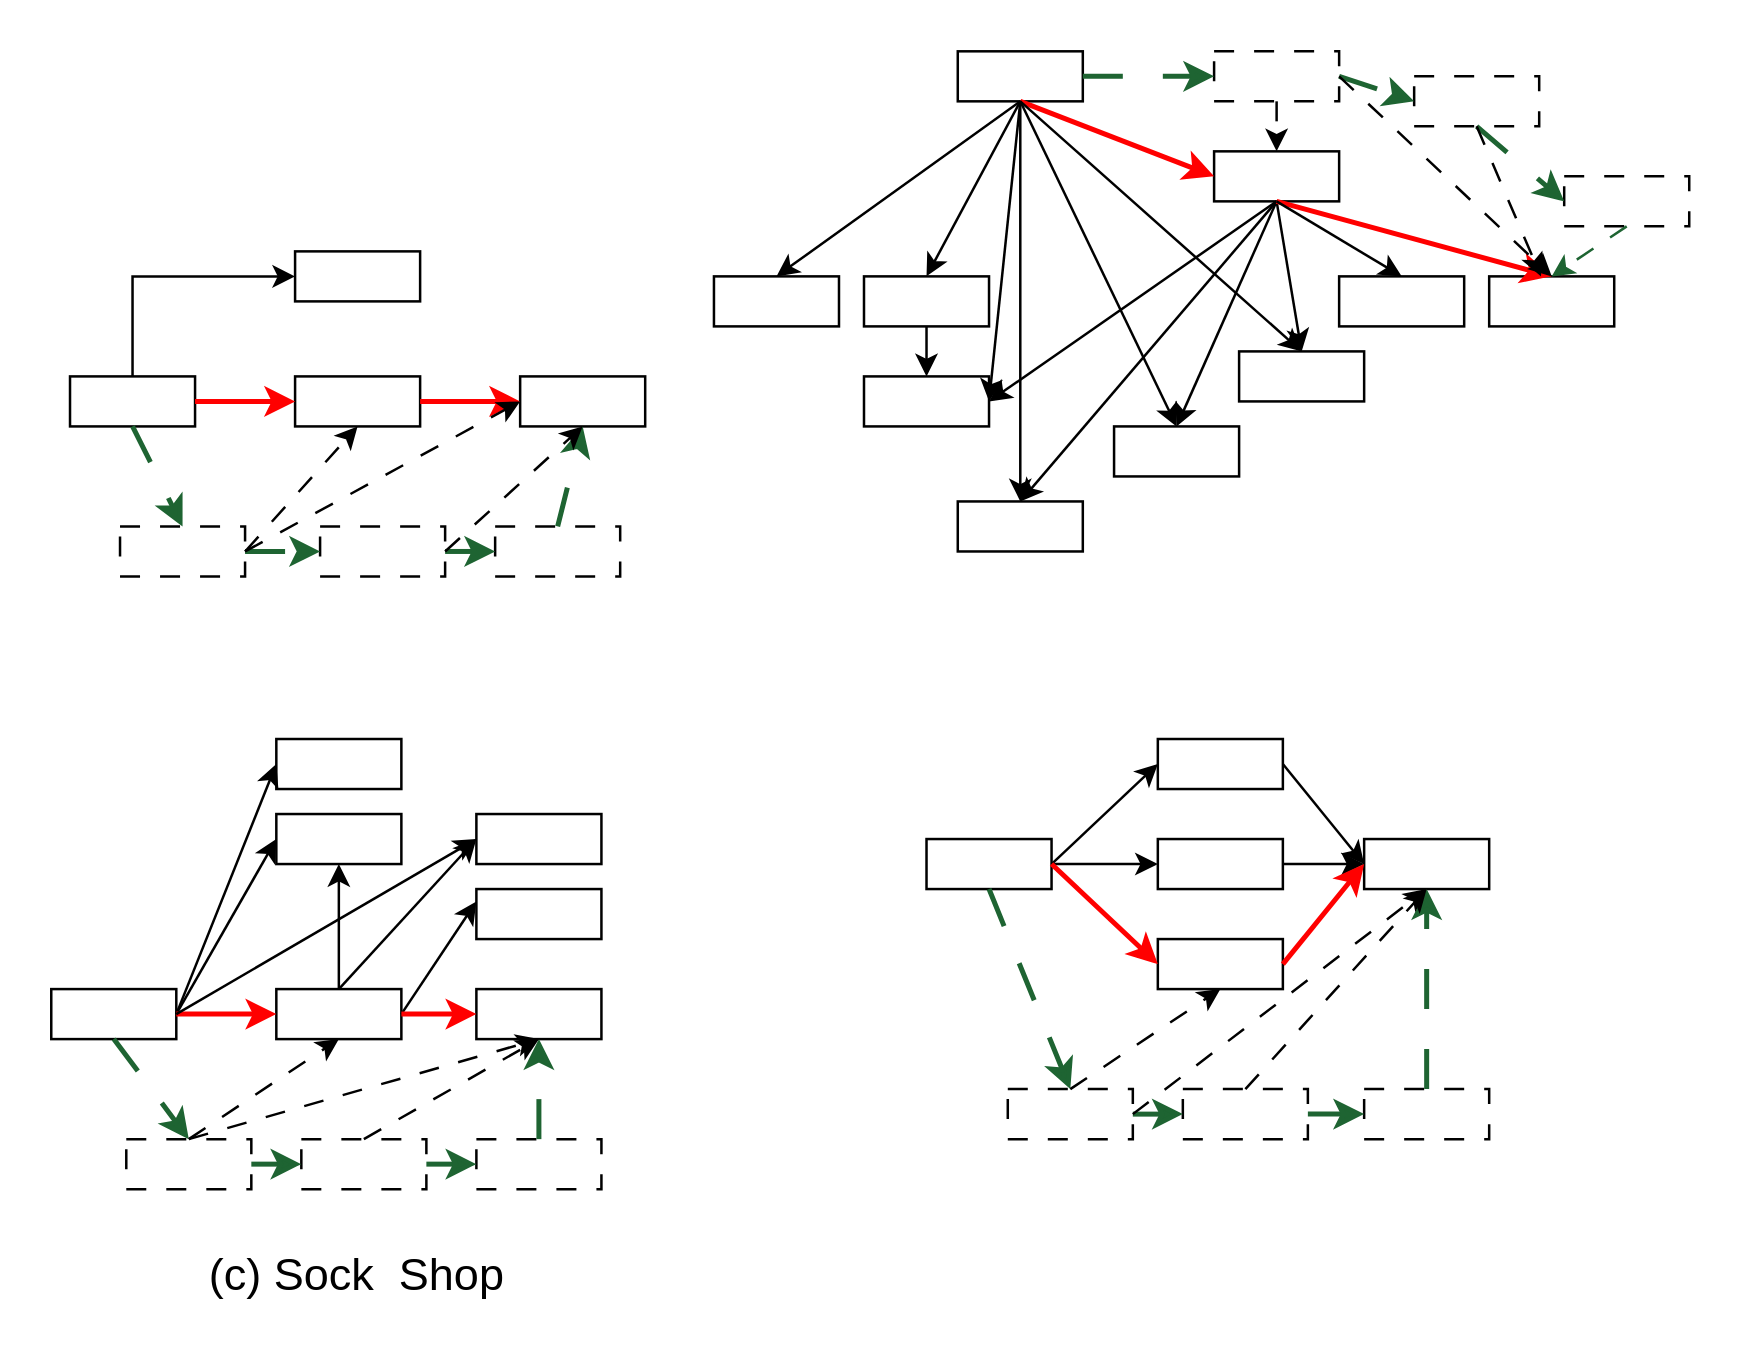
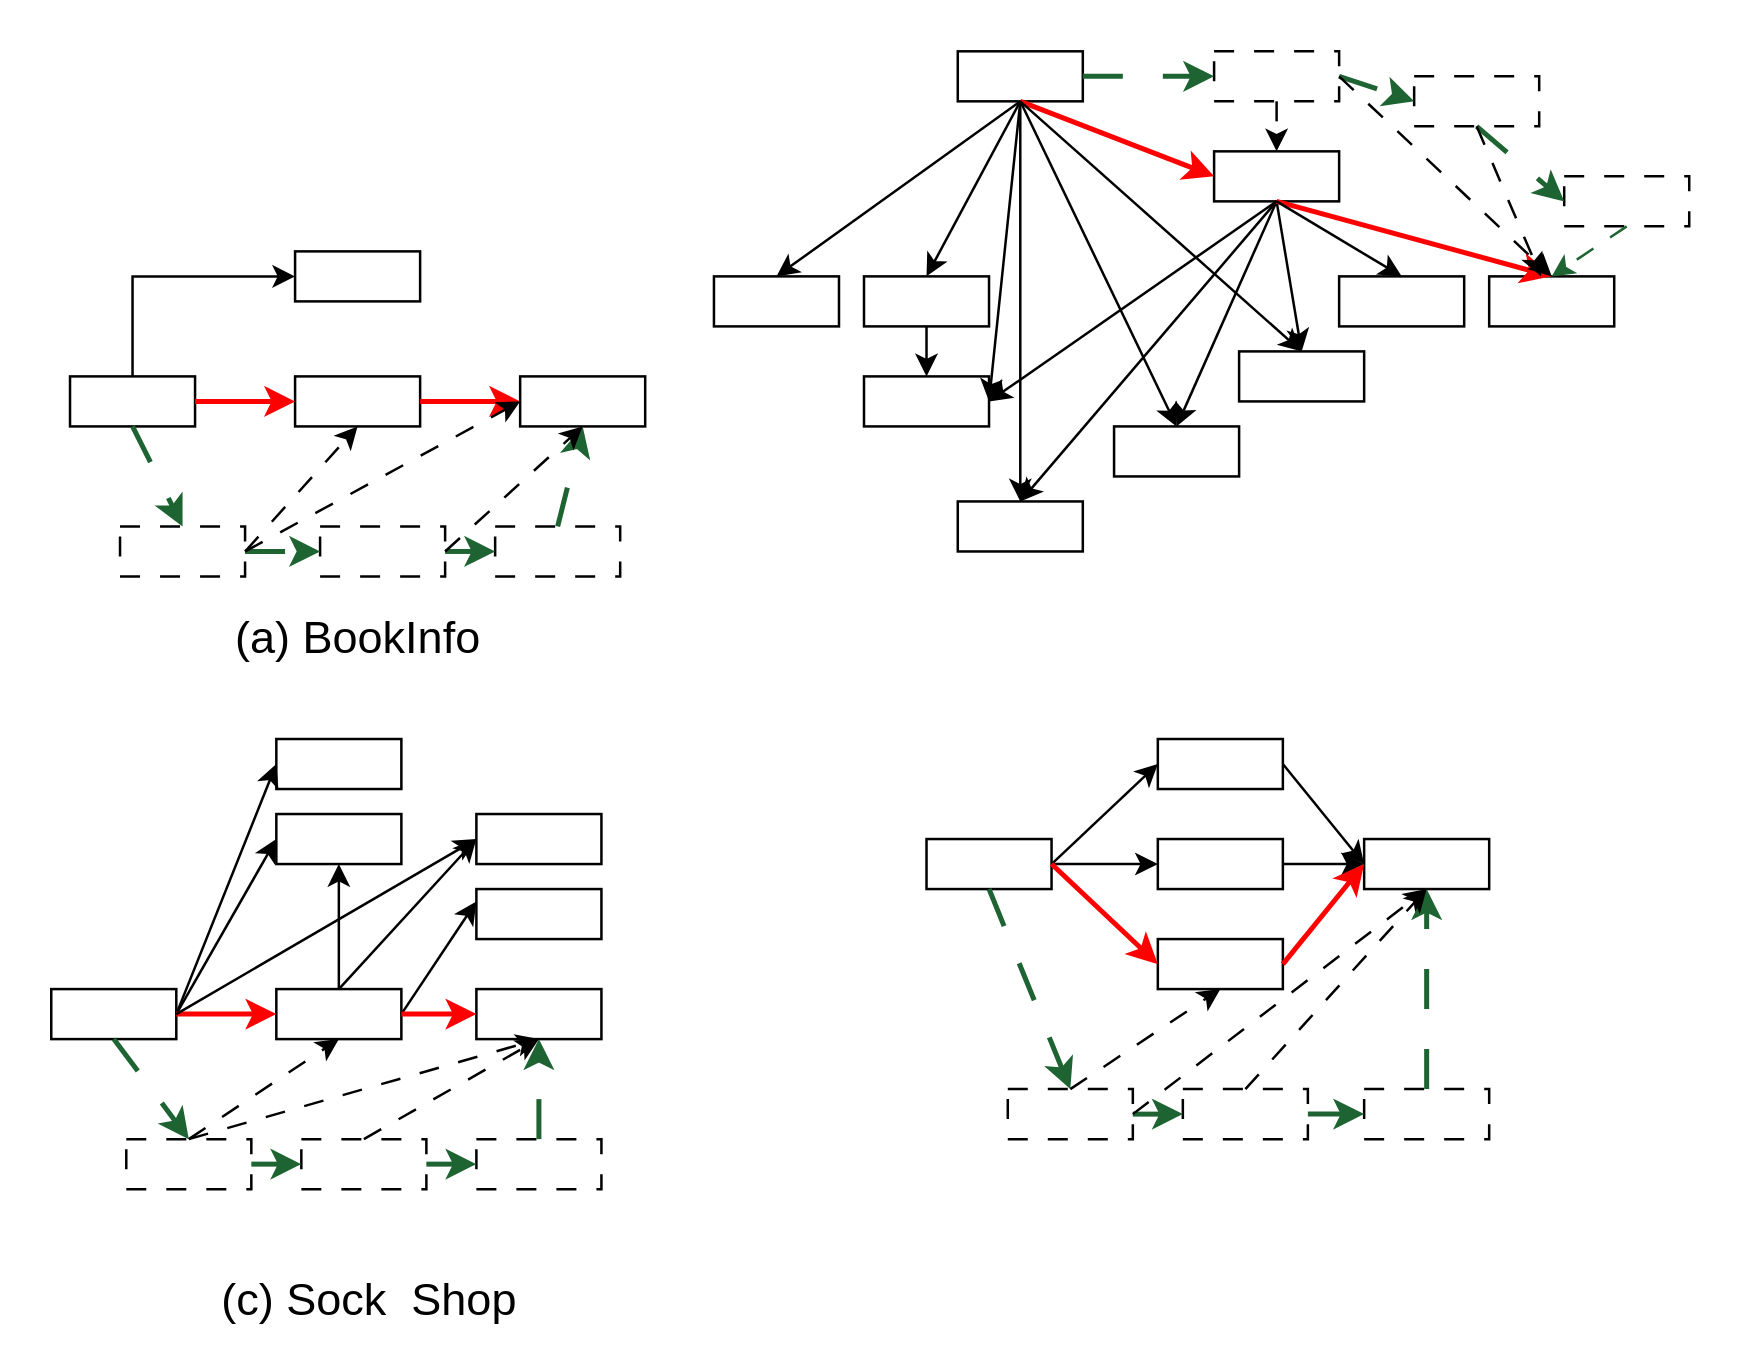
node "(a) BookInfo": added
node "(c) Sock Shop": moved (358, 1276) -> (370, 1301)
